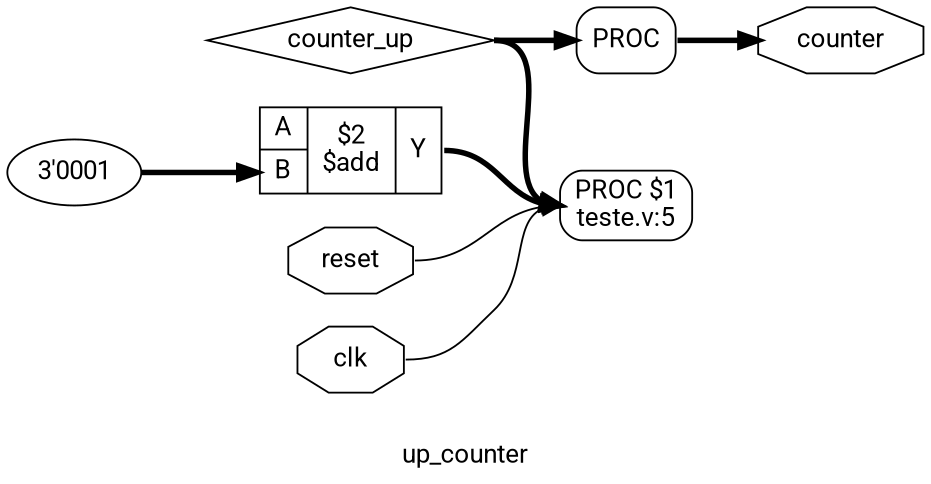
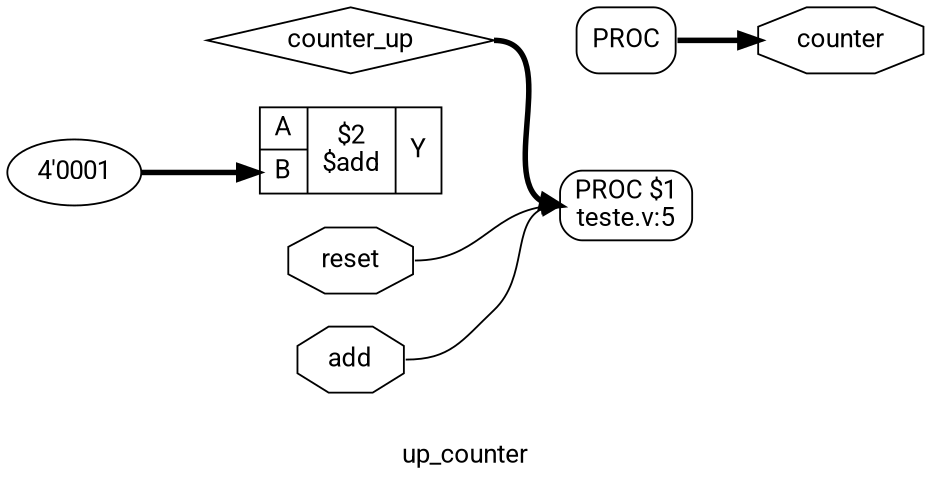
edge "counter_up" -> "PROC": removed
node "3'0001": label "3'0001" -> "4'0001"
edge "A" -> "PROC $1 teste.v:5": removed
node "clk": label "clk" -> "add"
